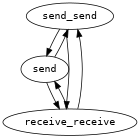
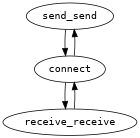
edge "send_send" -> "receive_receive": removed
node "send": label "send" -> "connect"
edge "receive_receive" -> "send_send": removed
